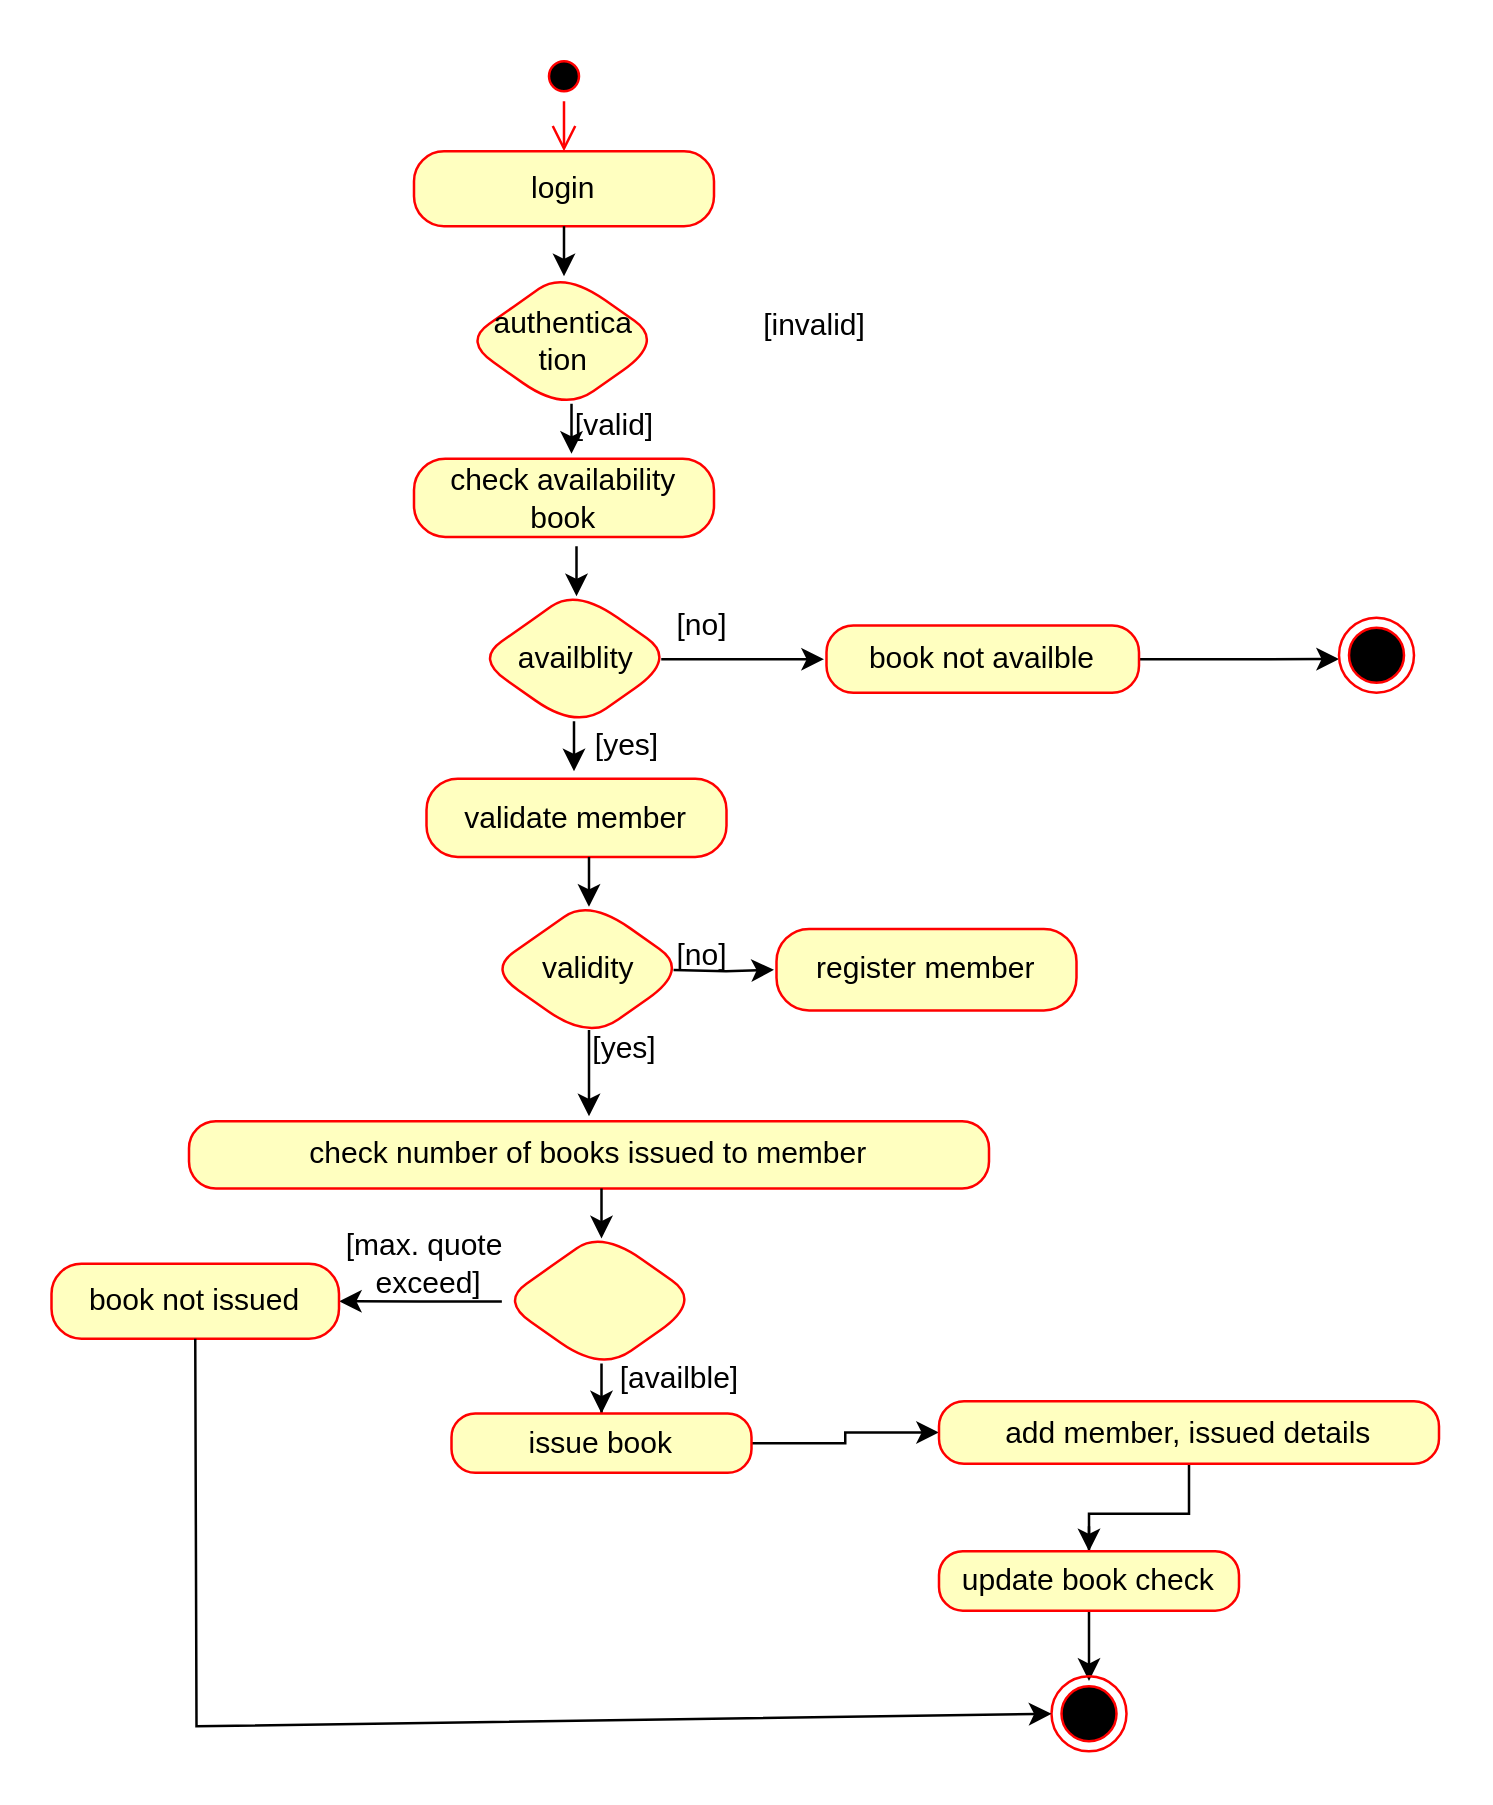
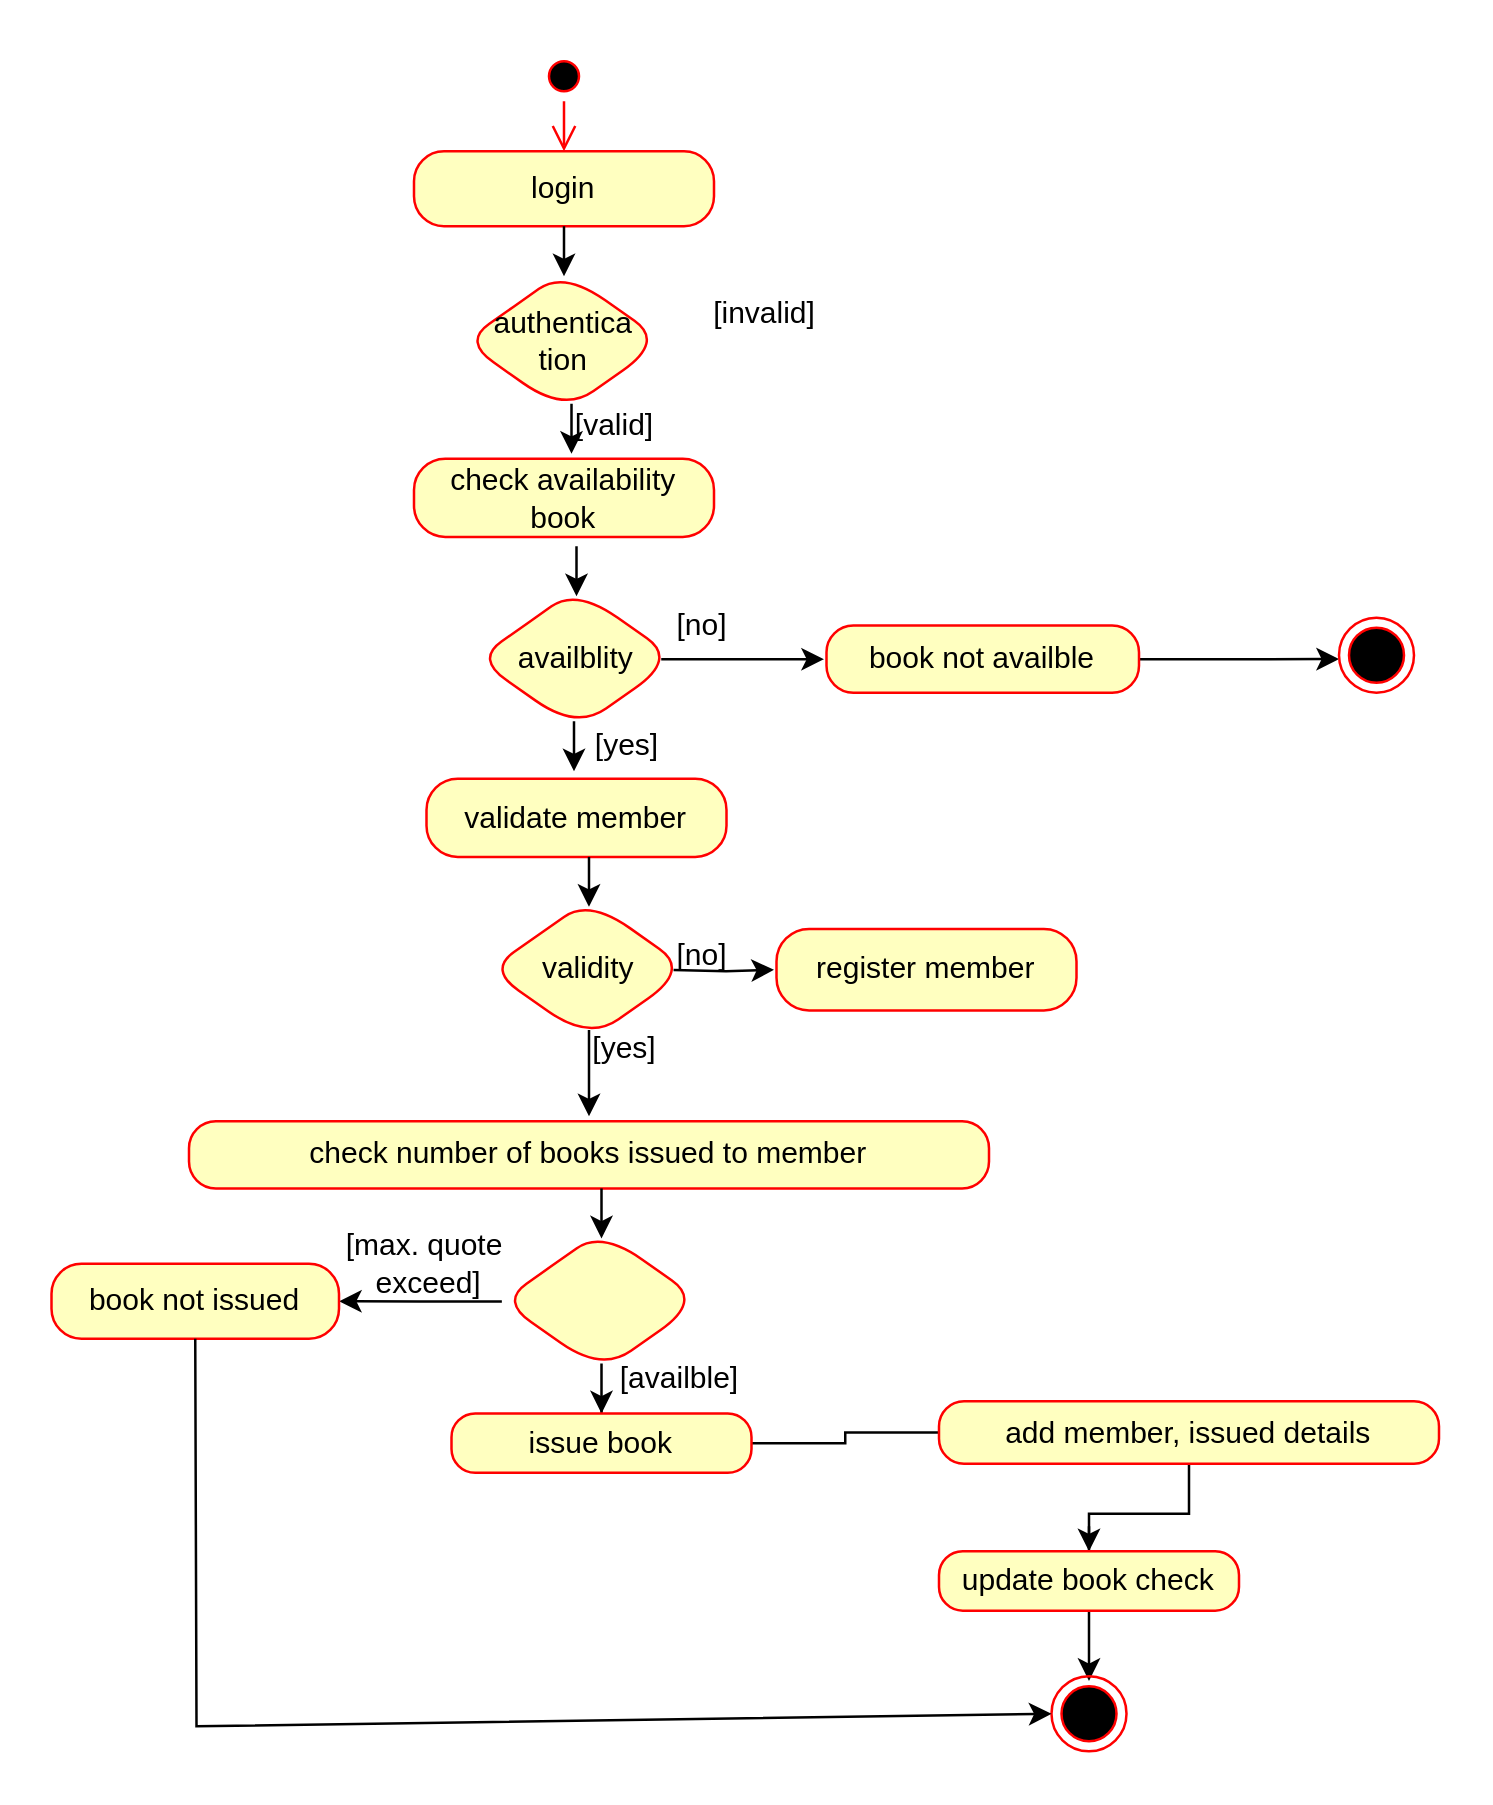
node "[invalid]": moved (814, 326) -> (764, 314)
edge "issue book" -> "add member, issued details": arrowhead classic -> none
